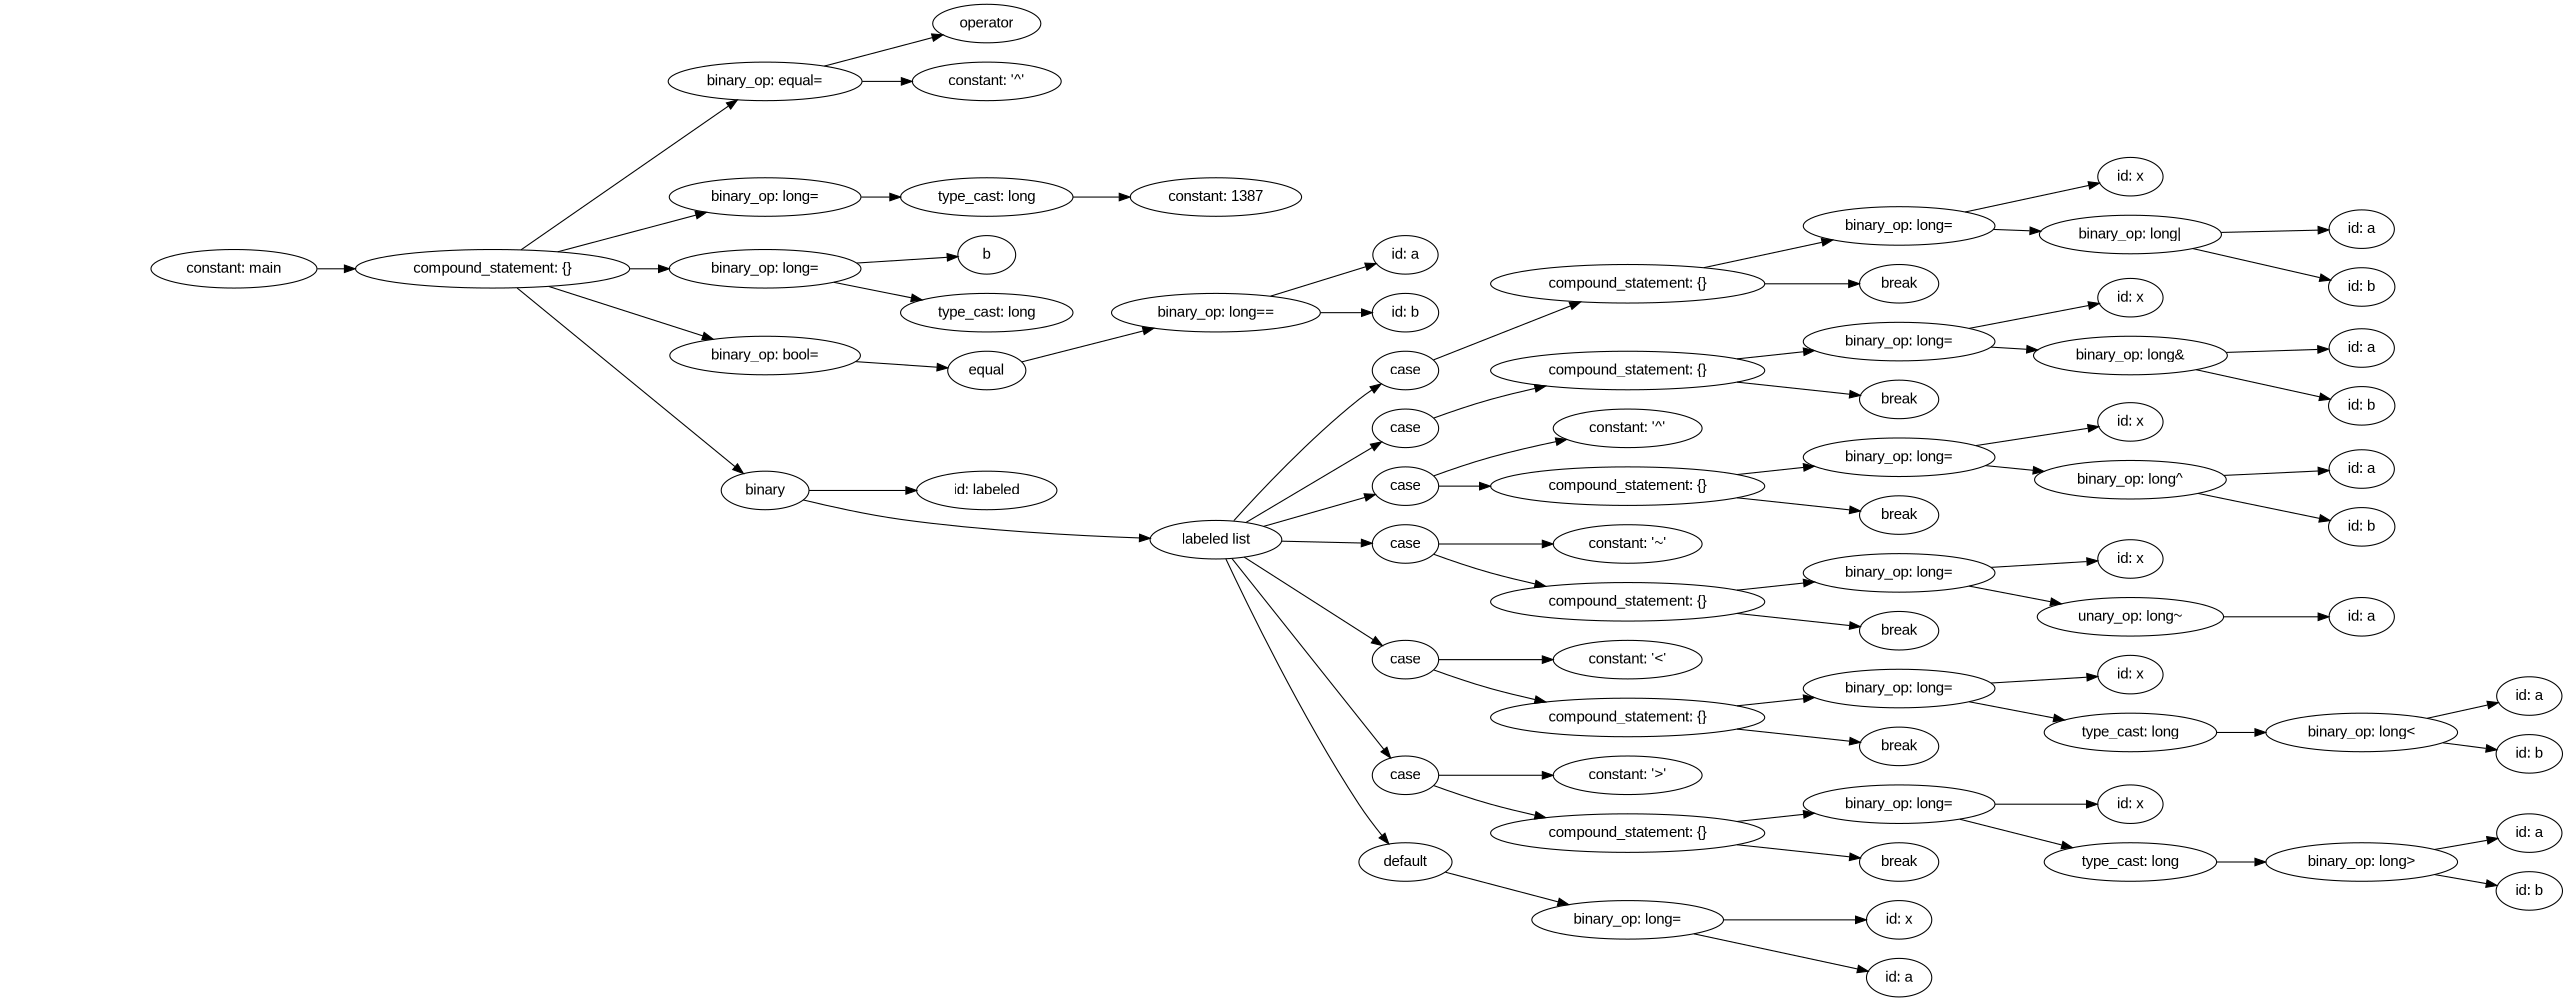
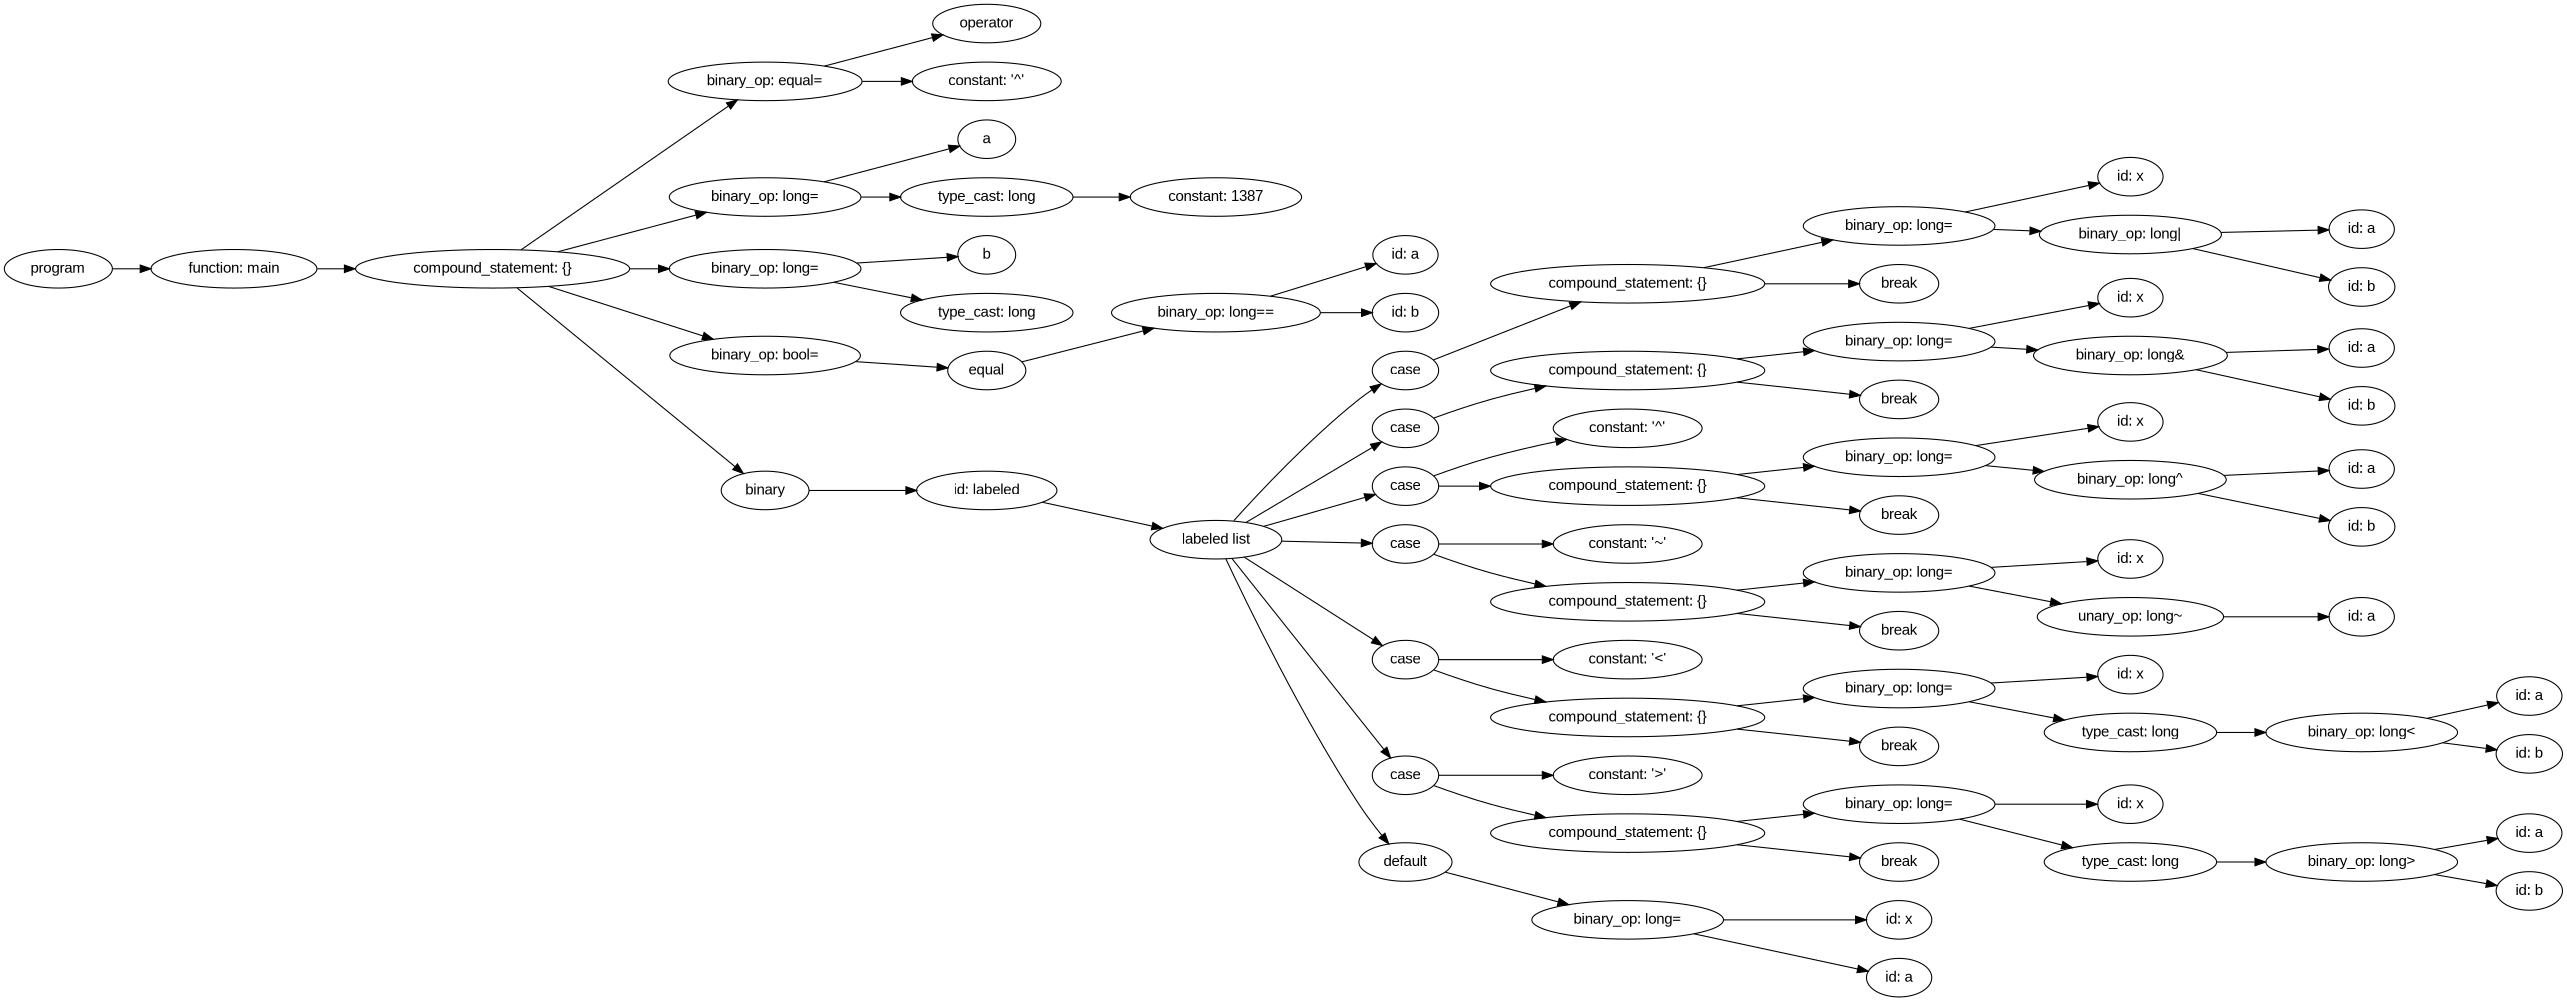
node "a": added
node "program": added
node "constant: main": label "constant: main" -> "function: main"
edge "binary" -> "labeled list": now "id: labeled" -> "labeled list"
